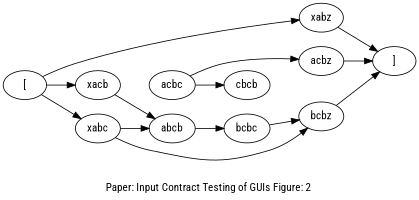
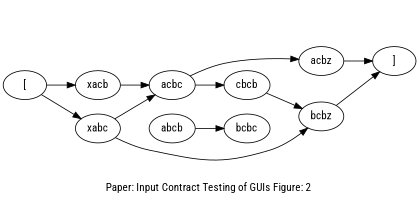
node "xabz": removed
edge "xacb" -> "abcb": now "xacb" -> "acbc"
edge "bcbc" -> "bcbz": now "cbcb" -> "bcbz"
edge "xabc" -> "abcb": now "xabc" -> "acbc"
